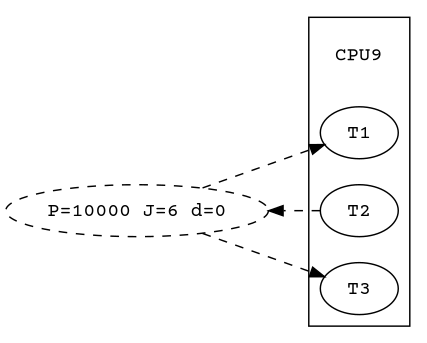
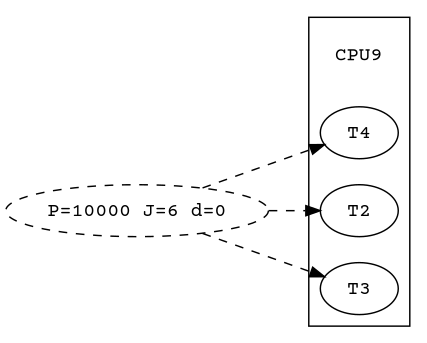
node "T1": label "T1" -> "T4"
edge "T2" -> "P=10000 J=6 d=0": reversed
